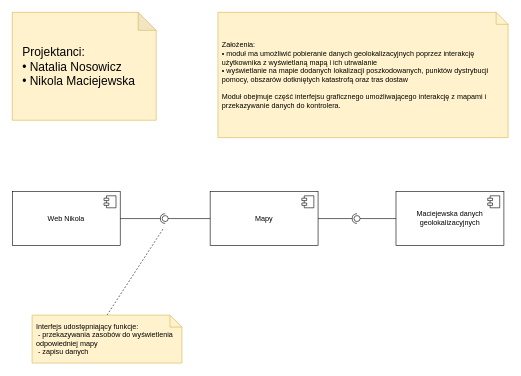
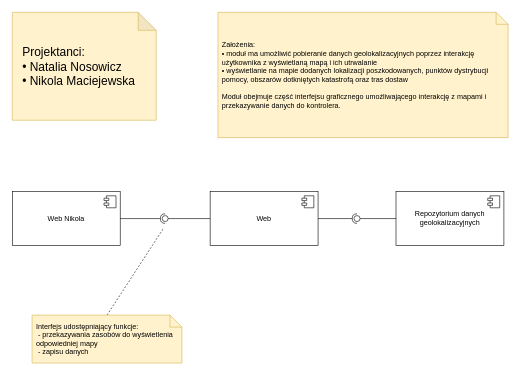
node "Mapy": label "Mapy" -> "Web"
node "Maciejewska danych geolokalizacyjnych": label "Maciejewska danych geolokalizacyjnych" -> "Repozytorium danych geolokalizacyjnych"
